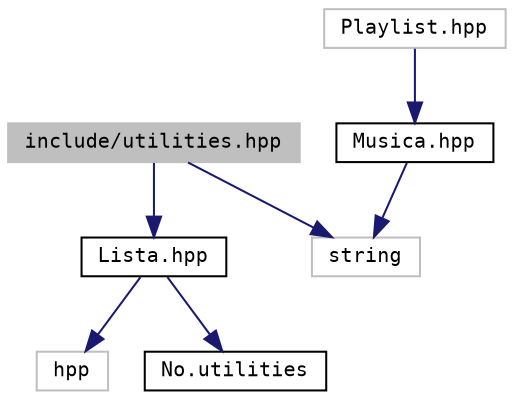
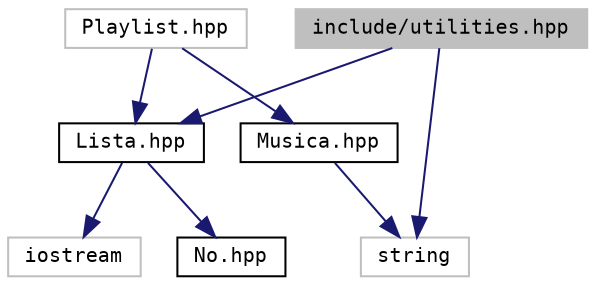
edge "Playlist.hpp" -> "Lista.hpp": added
node "hpp": label "hpp" -> "iostream"
node "No.utilities": label "No.utilities" -> "No.hpp"
